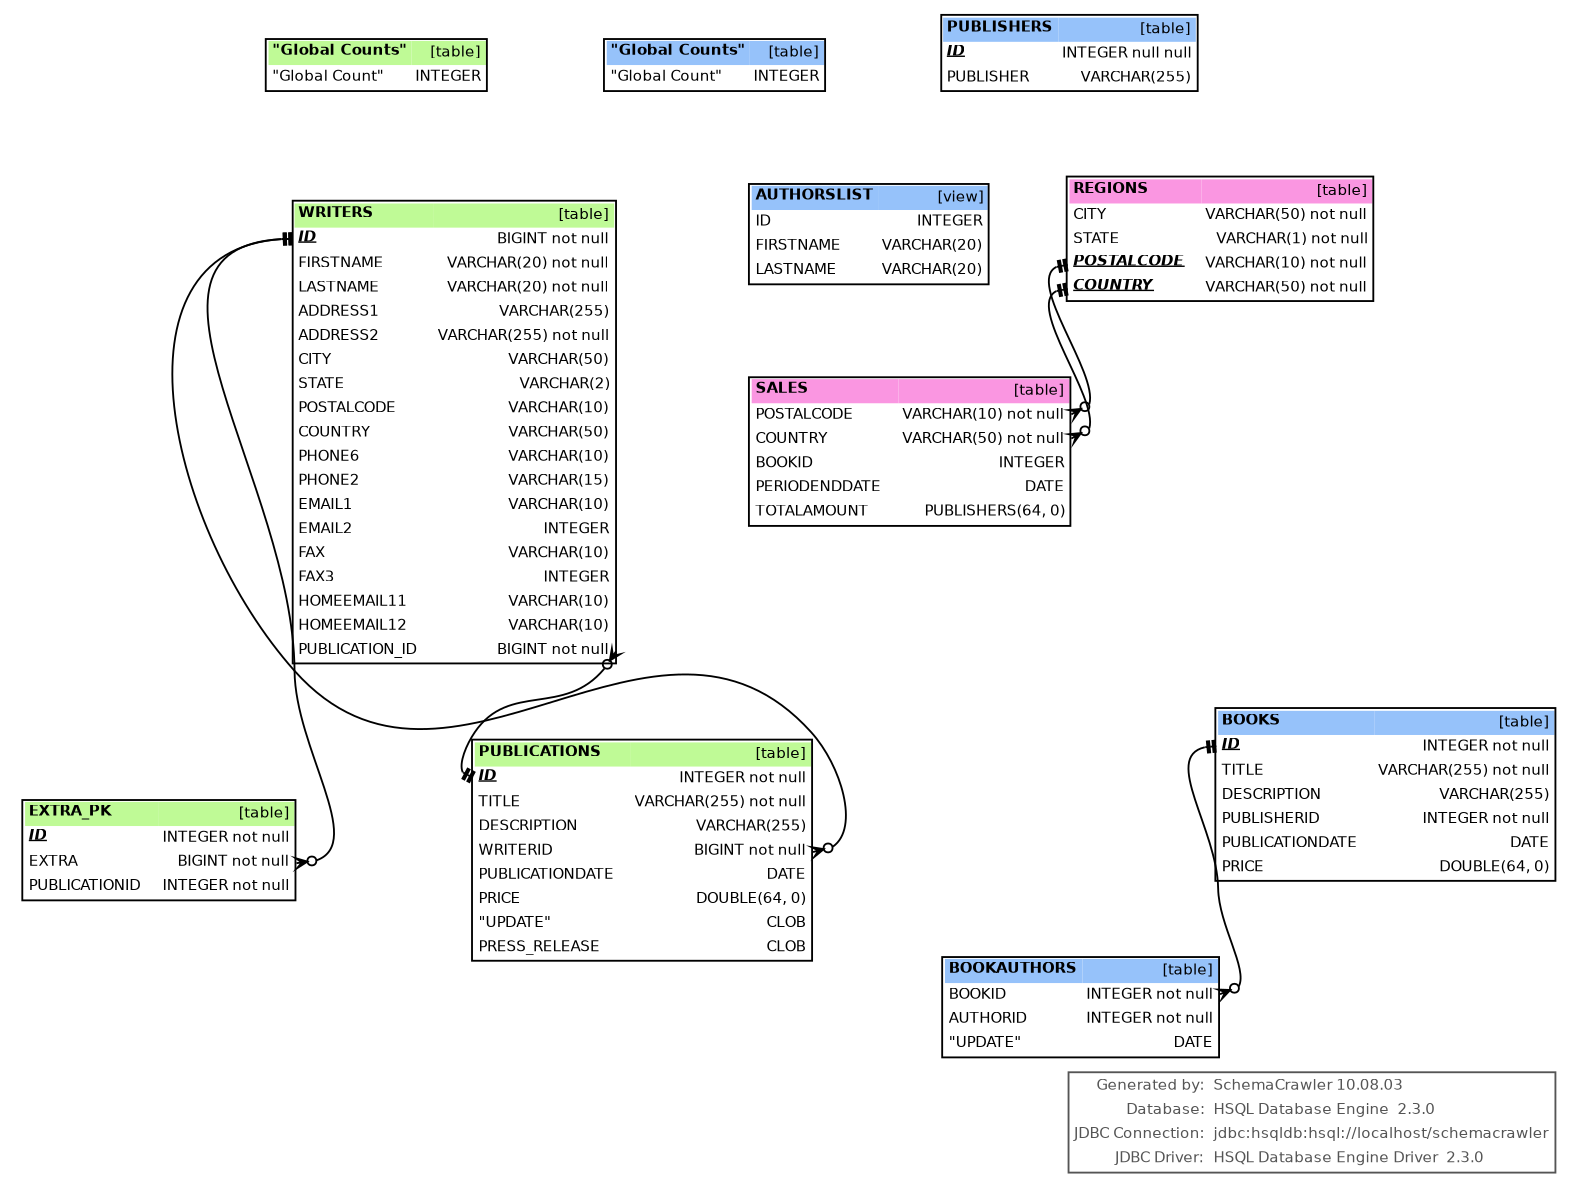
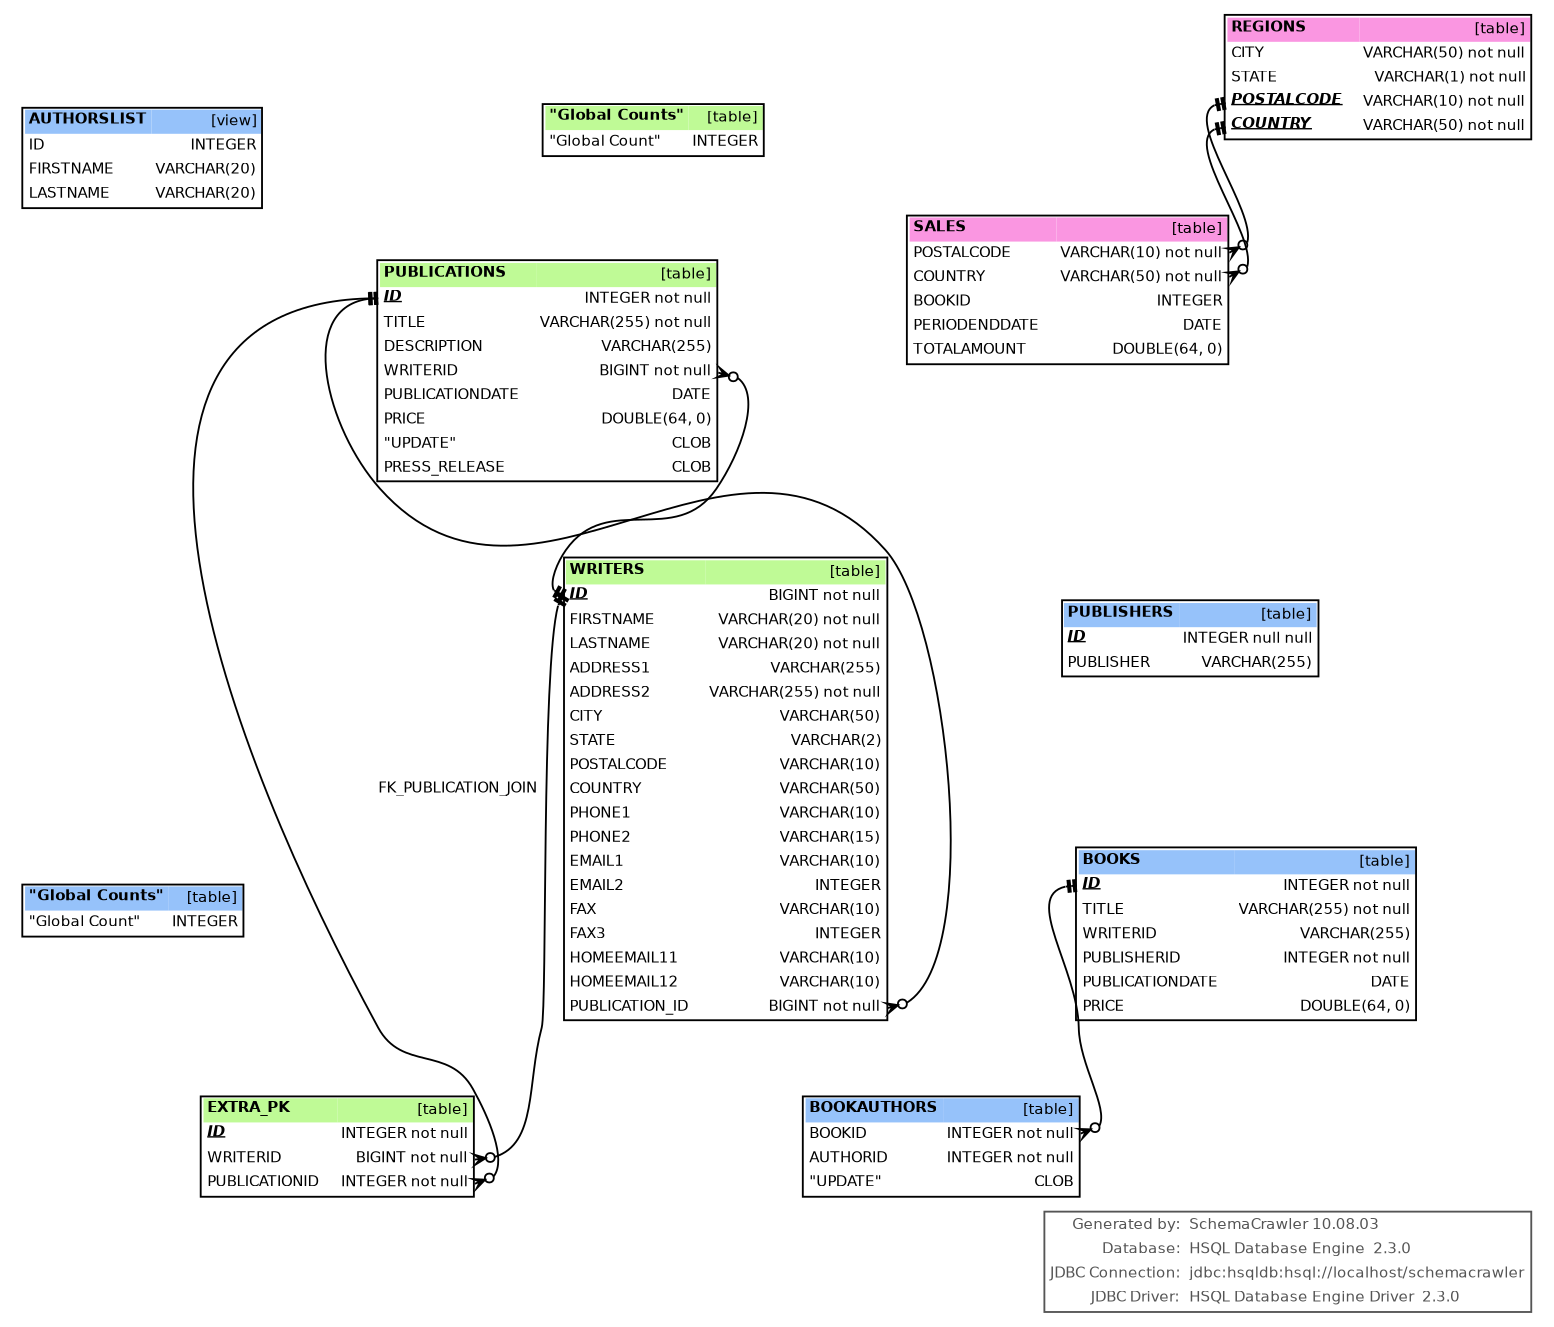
node "WRITERS": text "PHONE6" -> "PHONE1"
node "SALES": text "PUBLISHERS(64, 0)" -> "DOUBLE(64, 0)"
edge "PUBLICATIONS" -- "EXTRA_PK": added, label "FK_PUBLICATION_JOIN"
node "BOOKS": text "DESCRIPTION" -> "WRITERID"
node "EXTRA_PK": text "EXTRA" -> "WRITERID"
node "BOOKAUTHORS": text "DATE" -> "CLOB"
